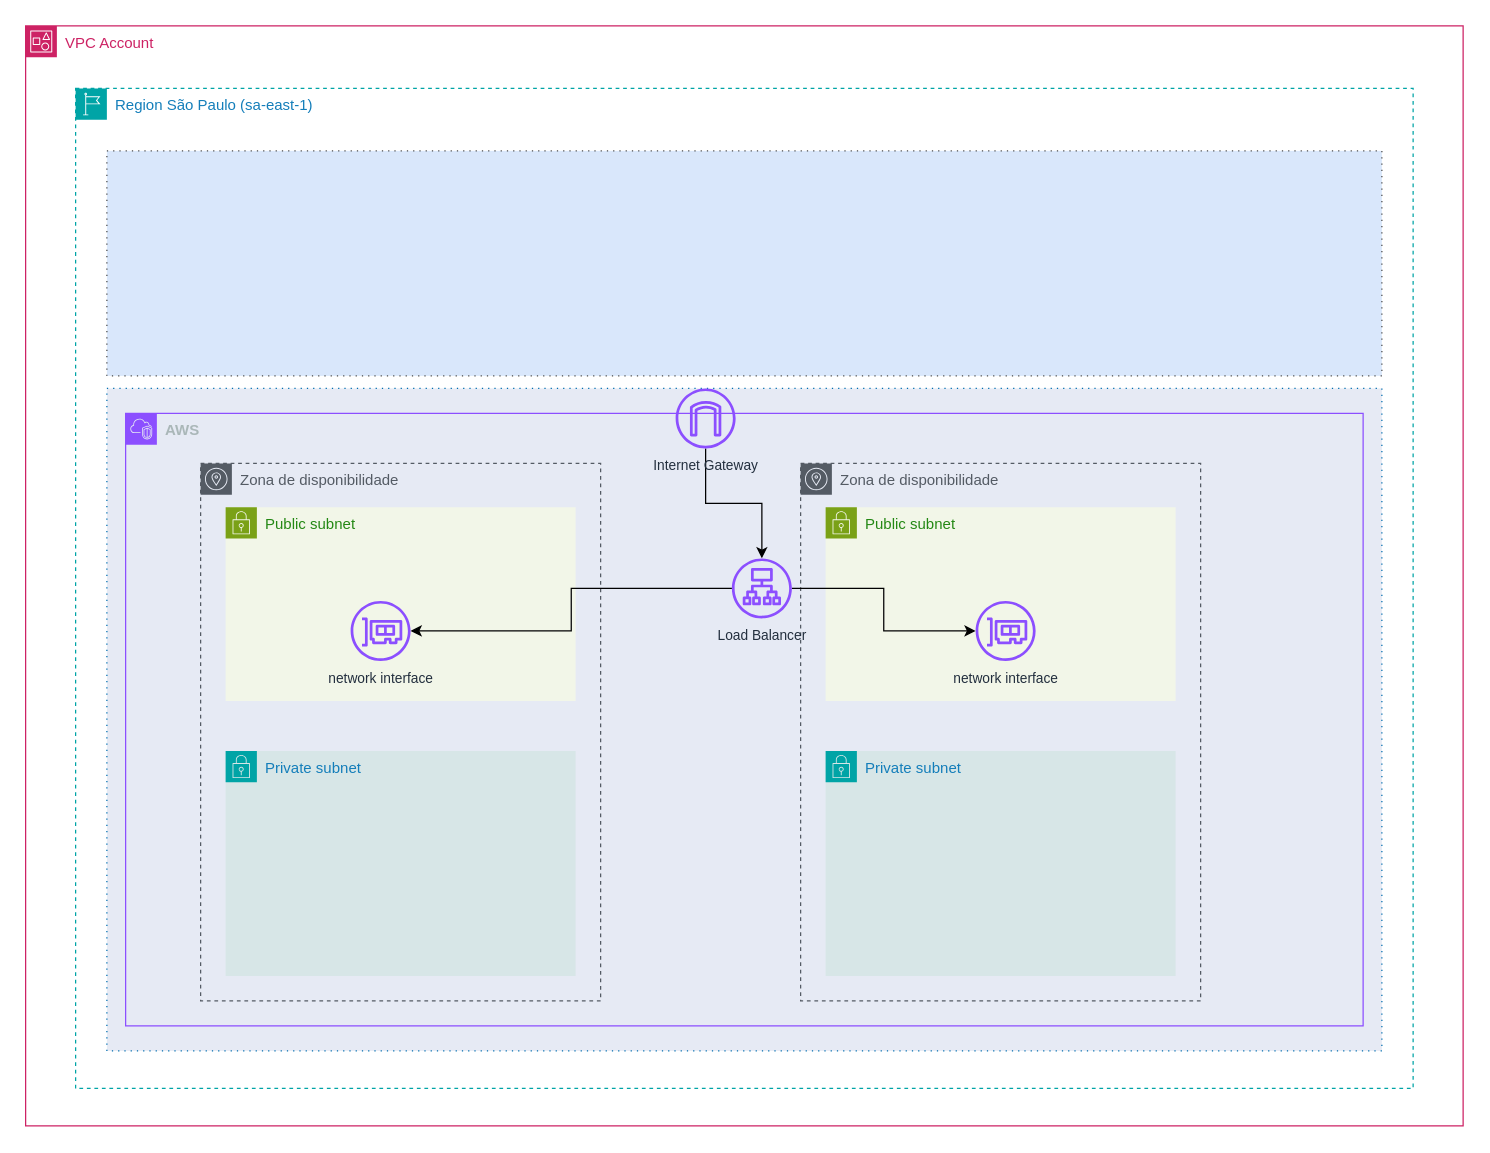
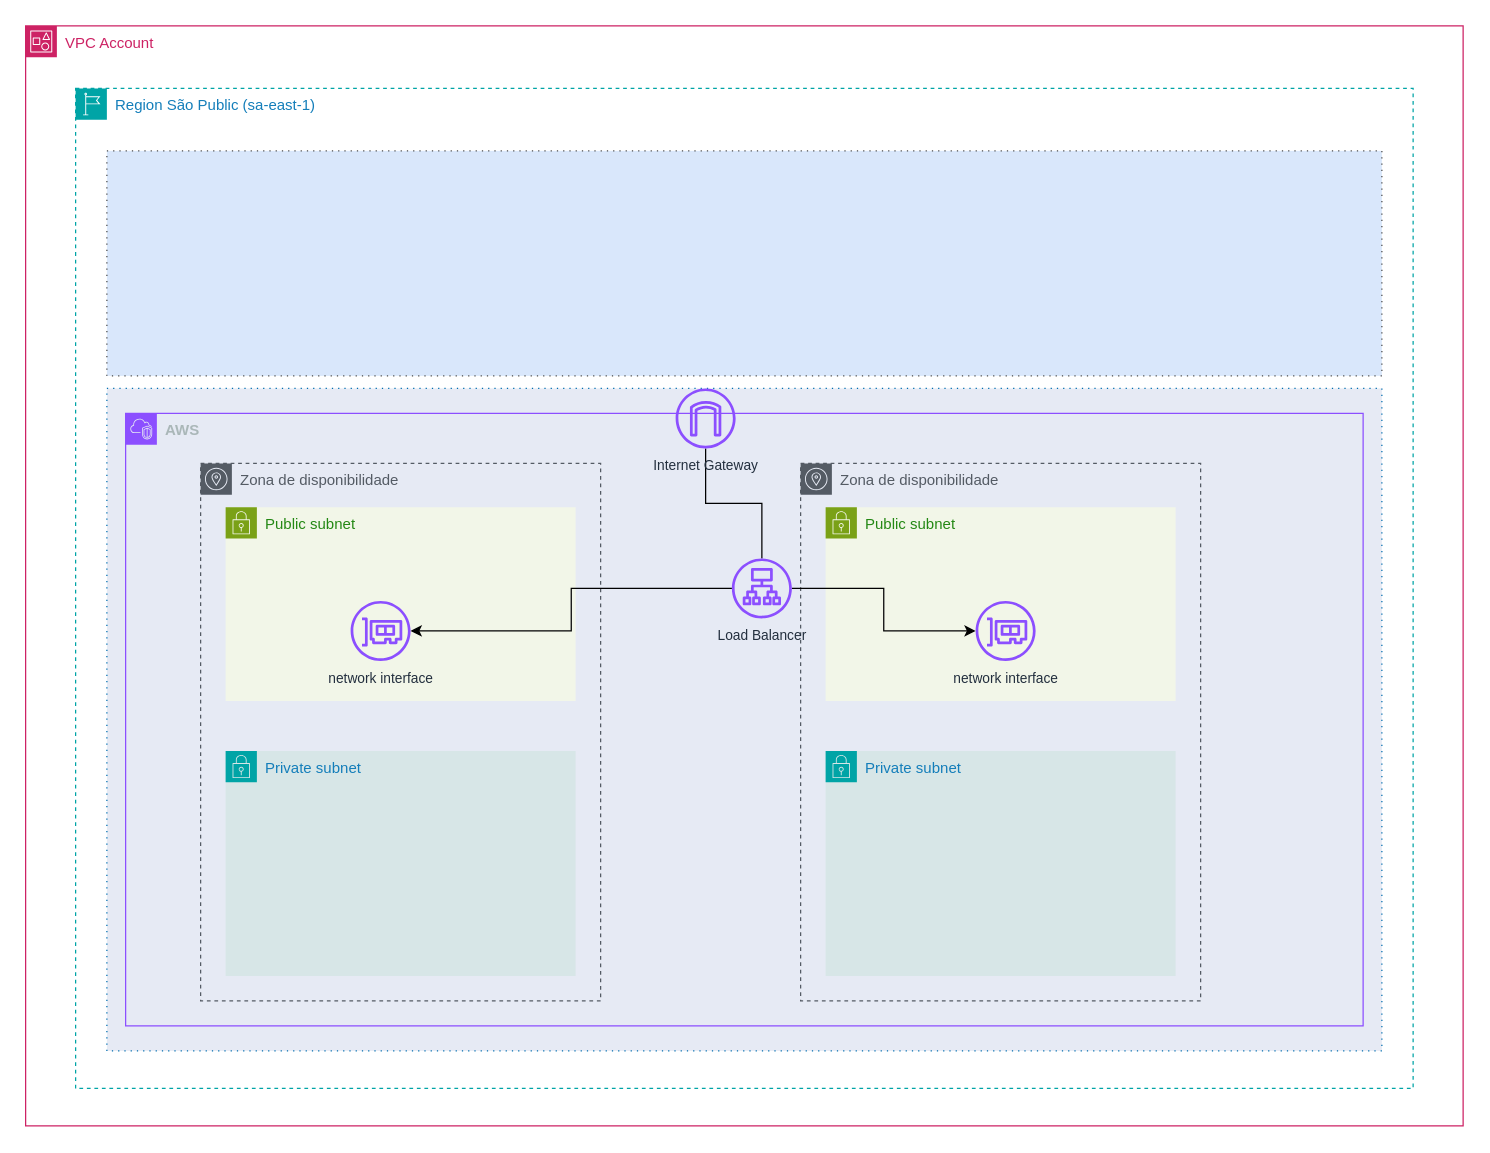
node "Region São Paulo (sa-east-1)": label "Region São Paulo (sa-east-1)" -> "Region São Public (sa-east-1)"
edge "Internet Gateway" -> "Load Balancer": arrowhead classic -> none
